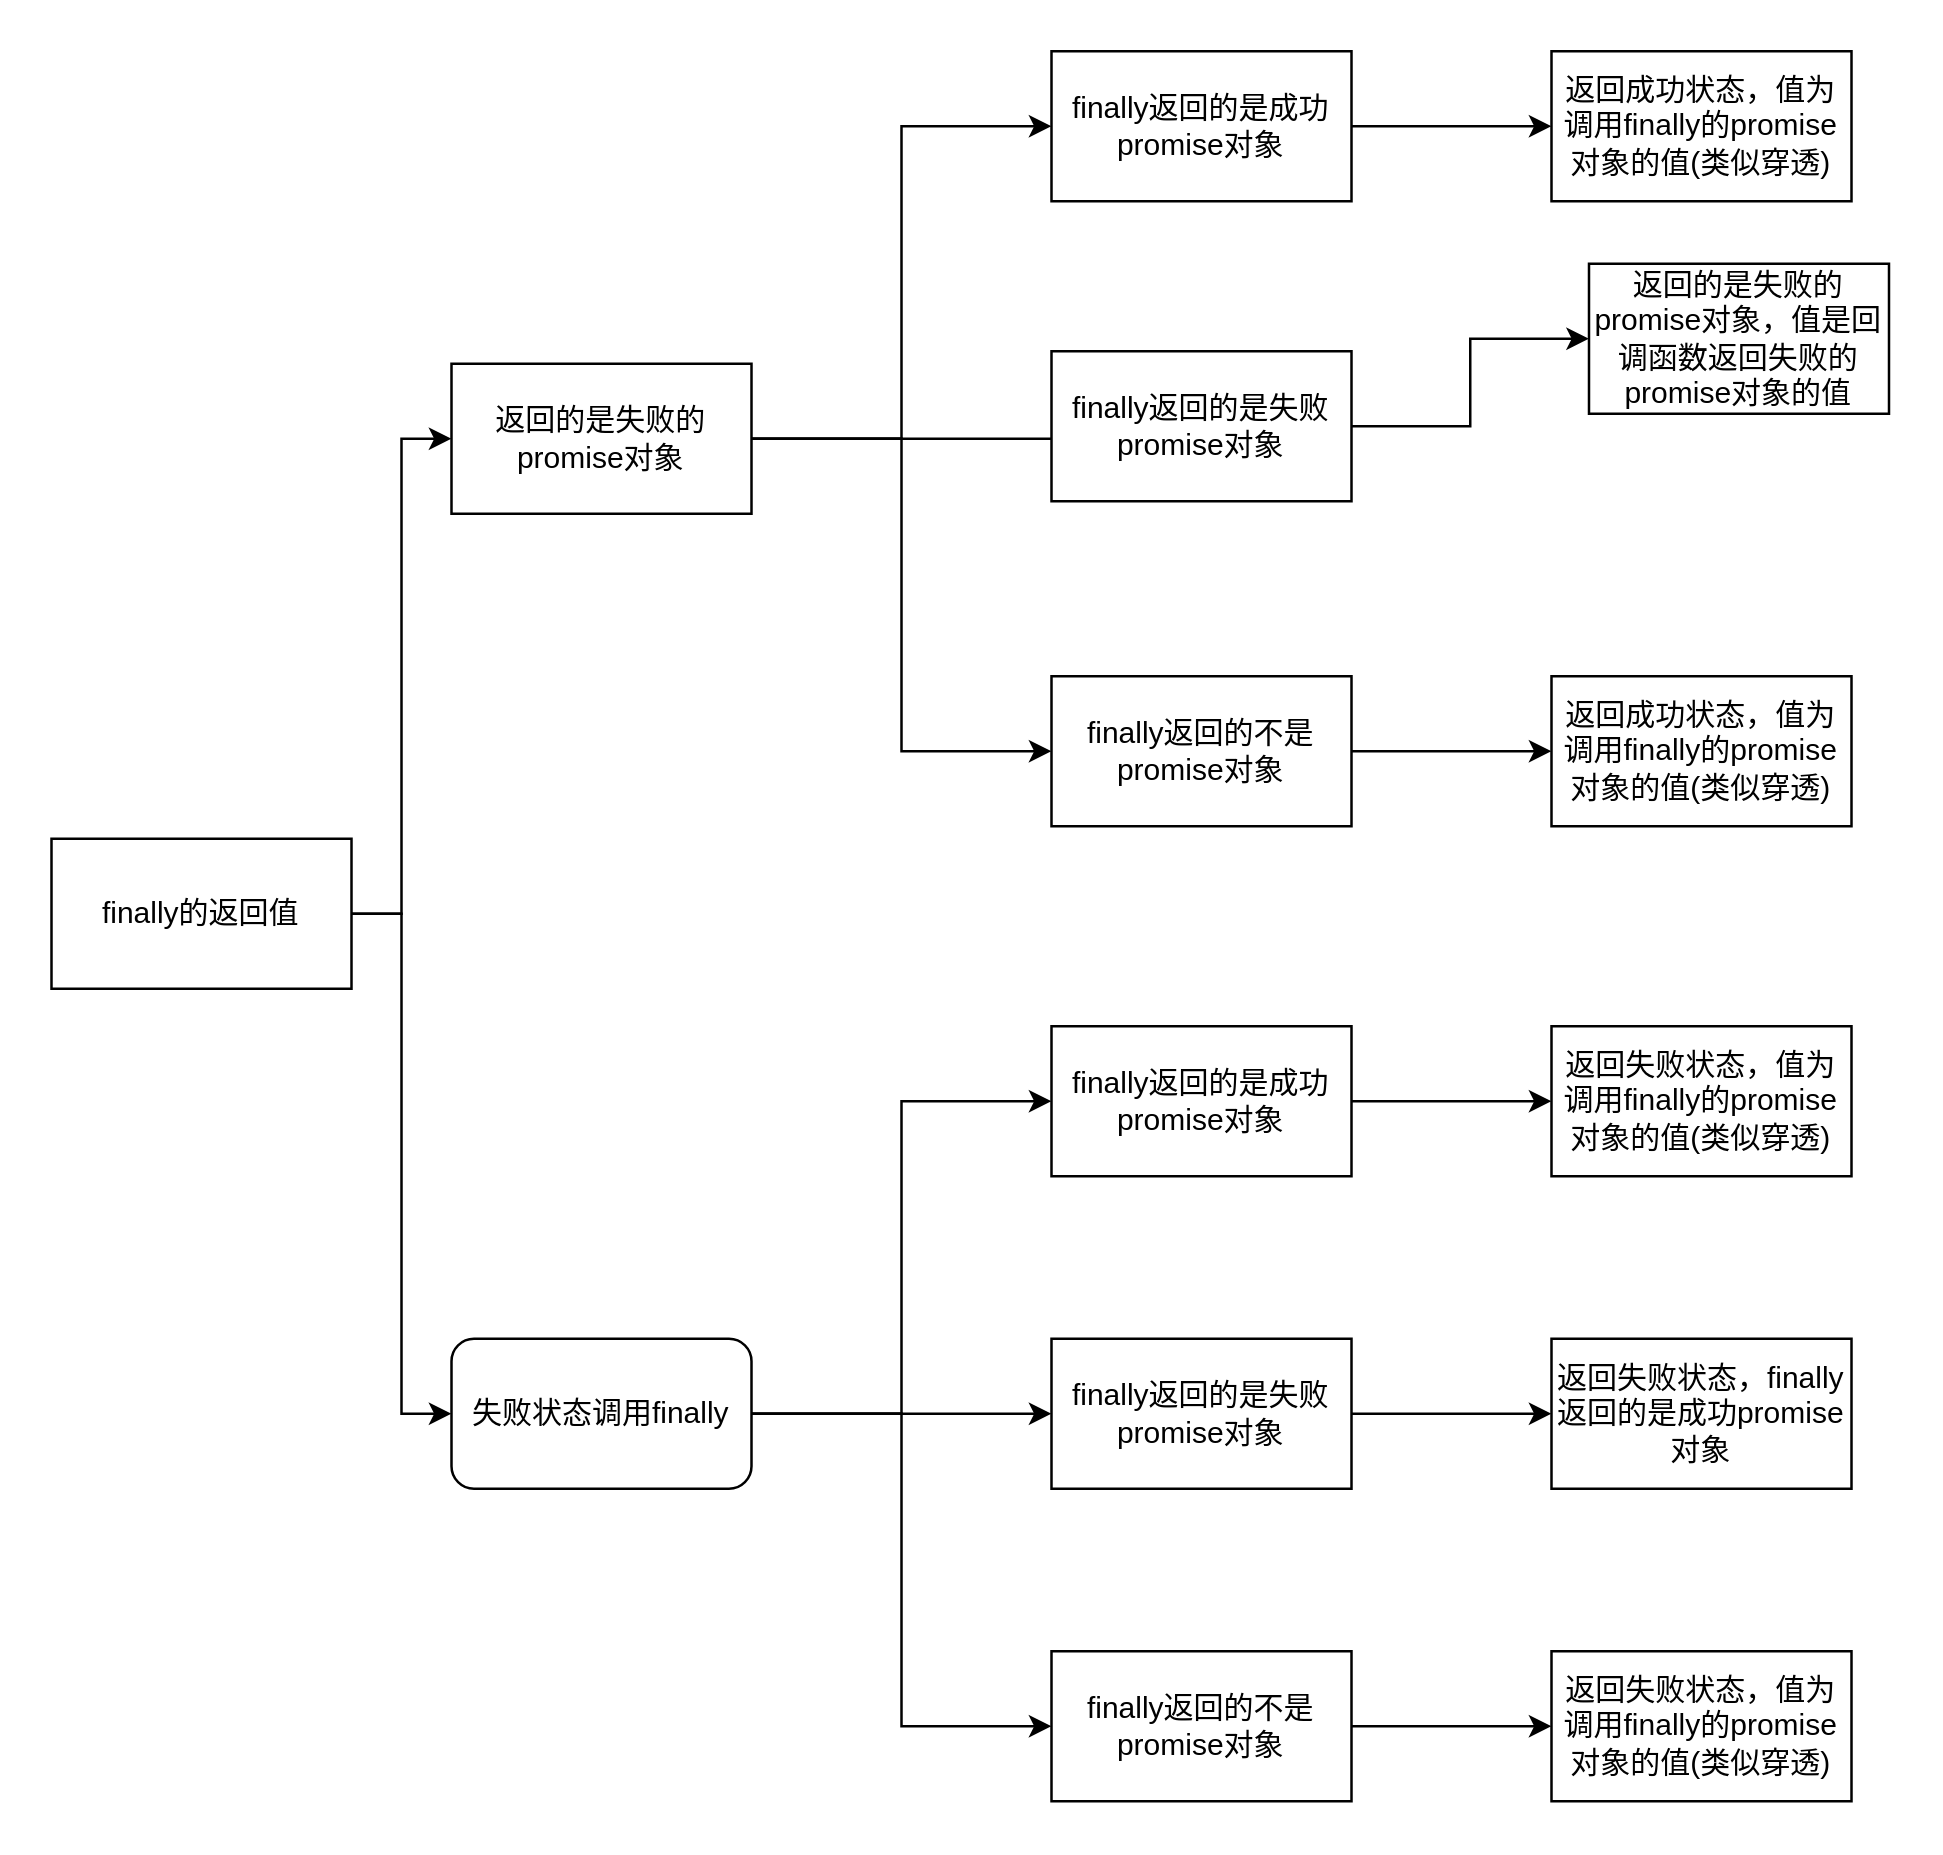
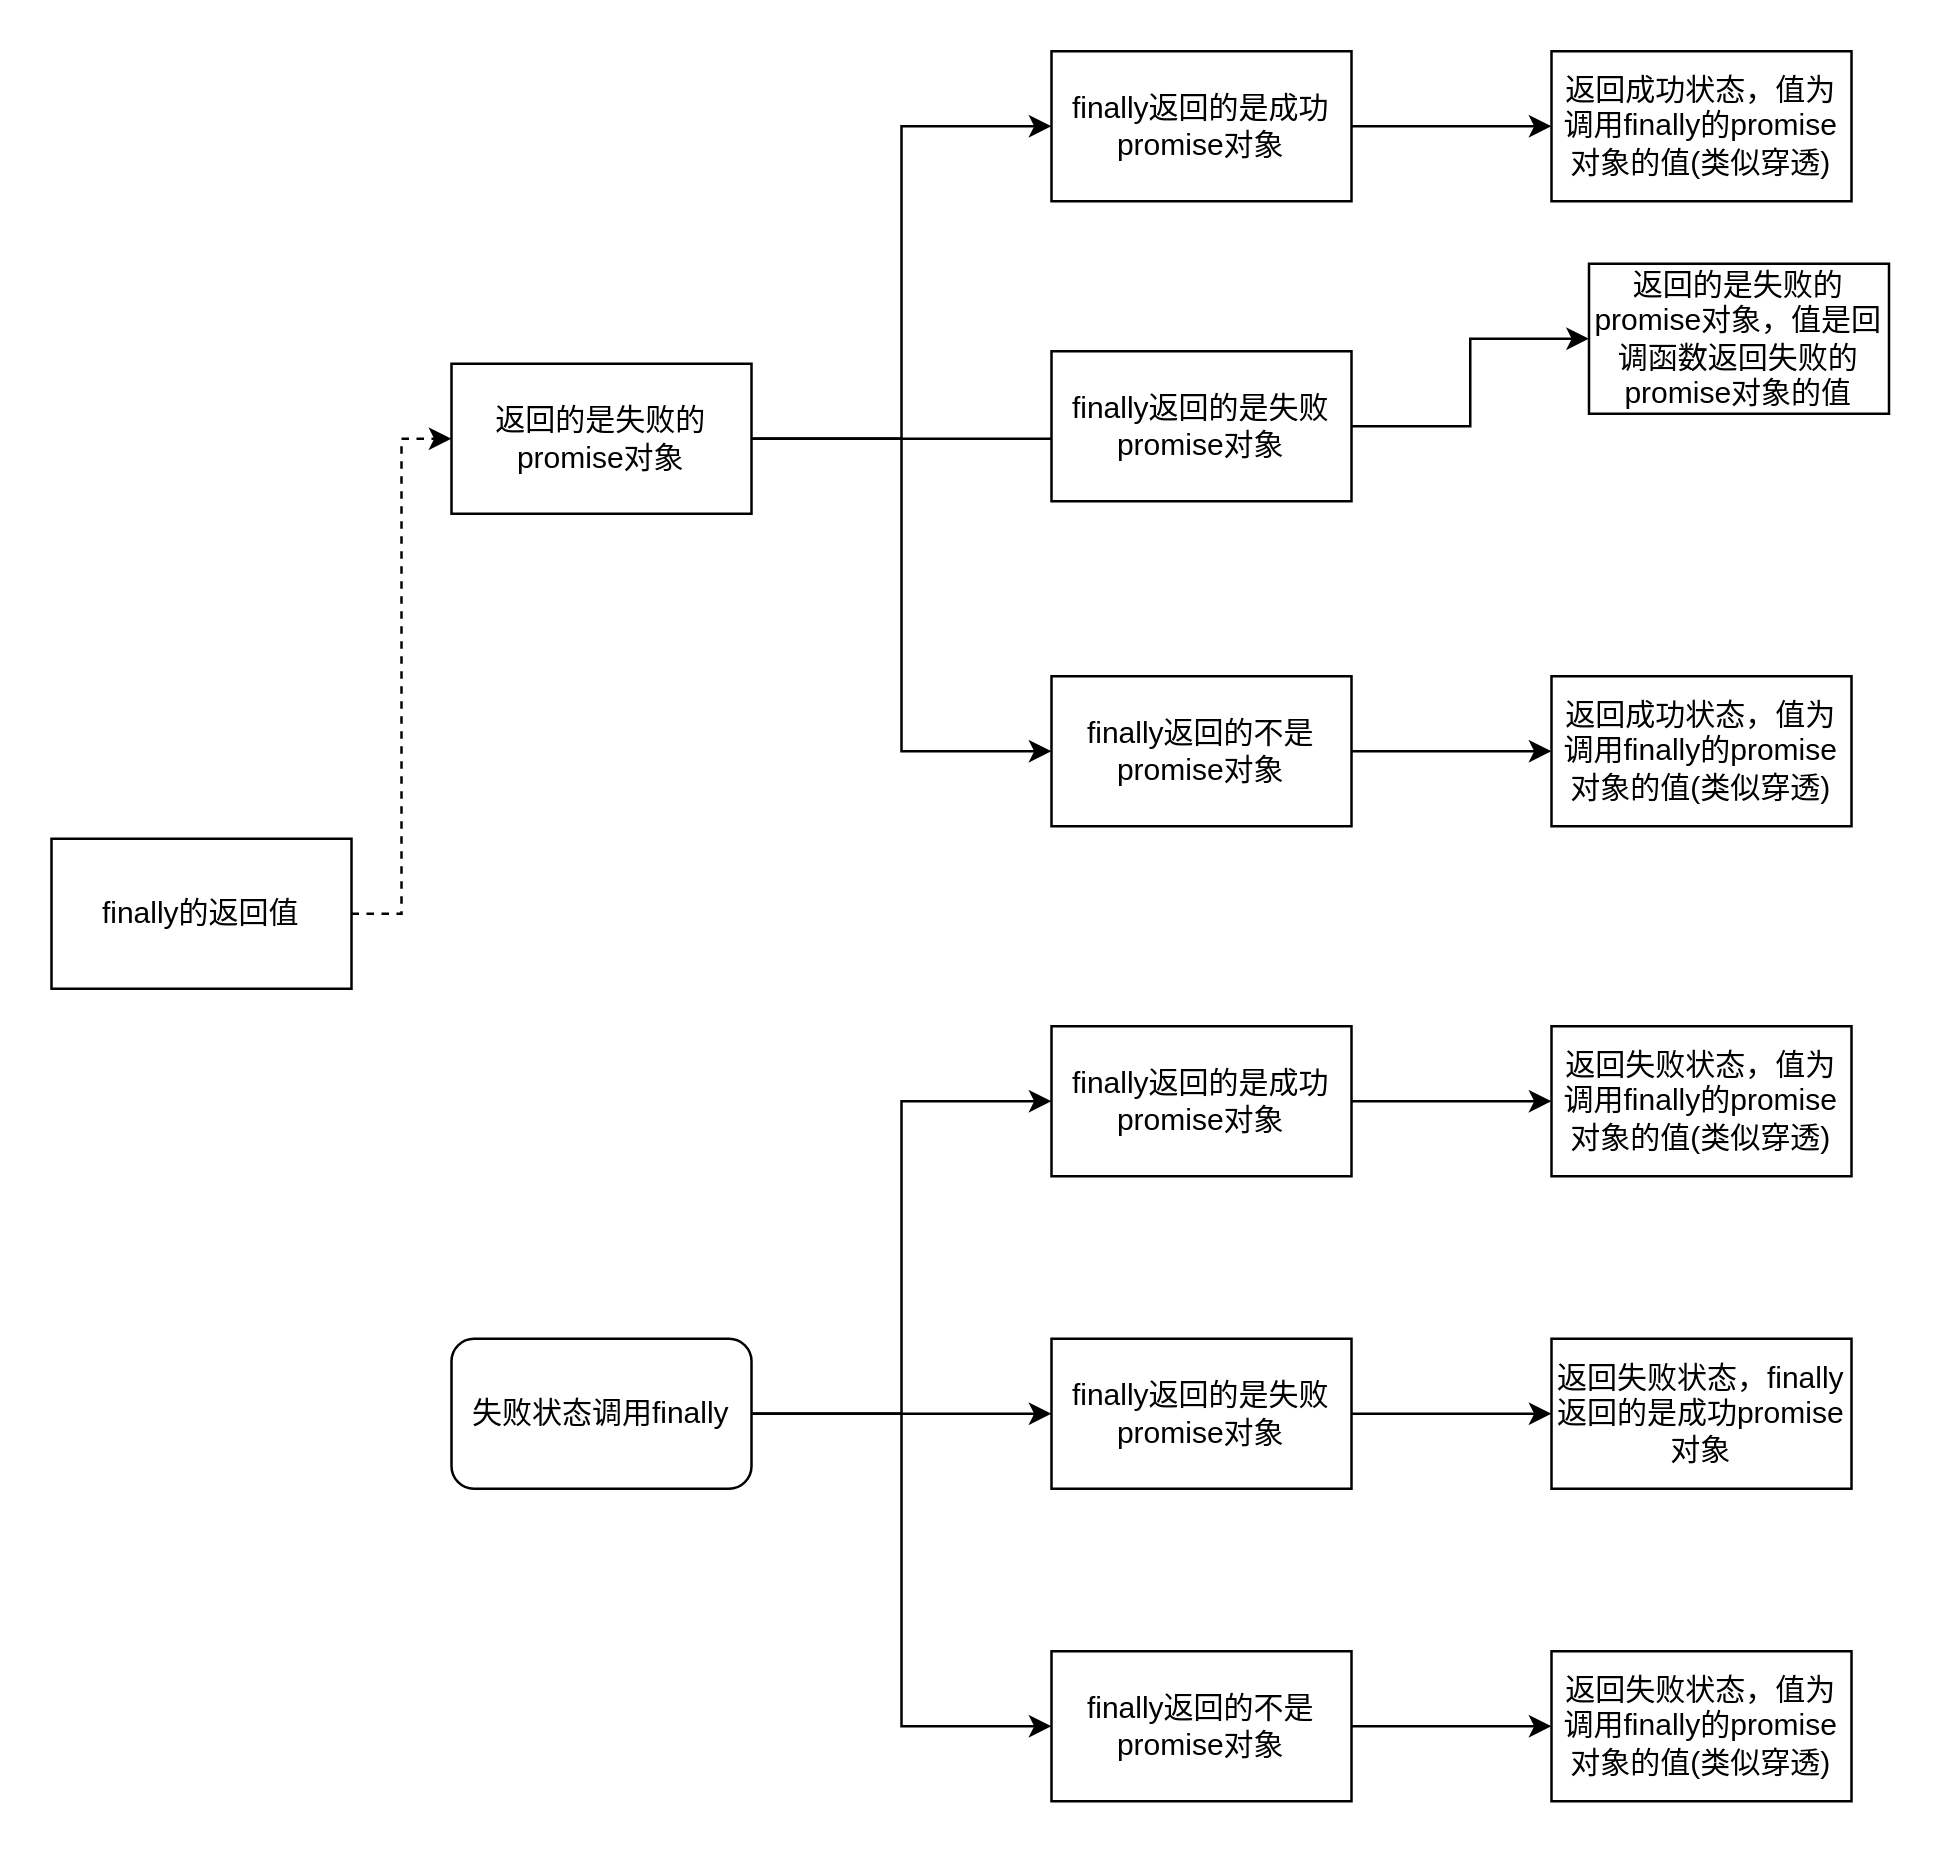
edge "finally的返回值" -> "返回的是失败的promise对象": style solid -> dashed
edge "finally的返回值" -> "失败状态调用finally": removed
